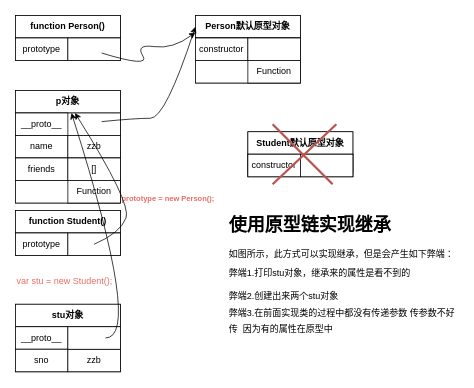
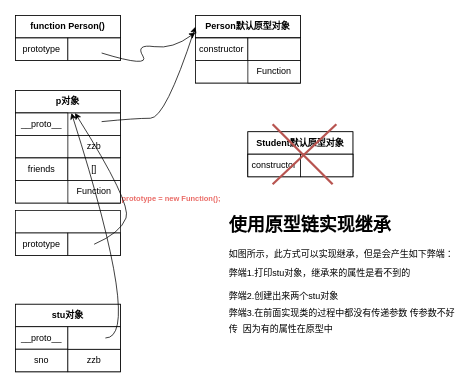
node "name": removed
node "Student.prototype = new Person();": label "Student.prototype = new Person();" -> "Student.prototype = new Function();"
node "function Student()": removed
node "var stu = new Student();": removed
